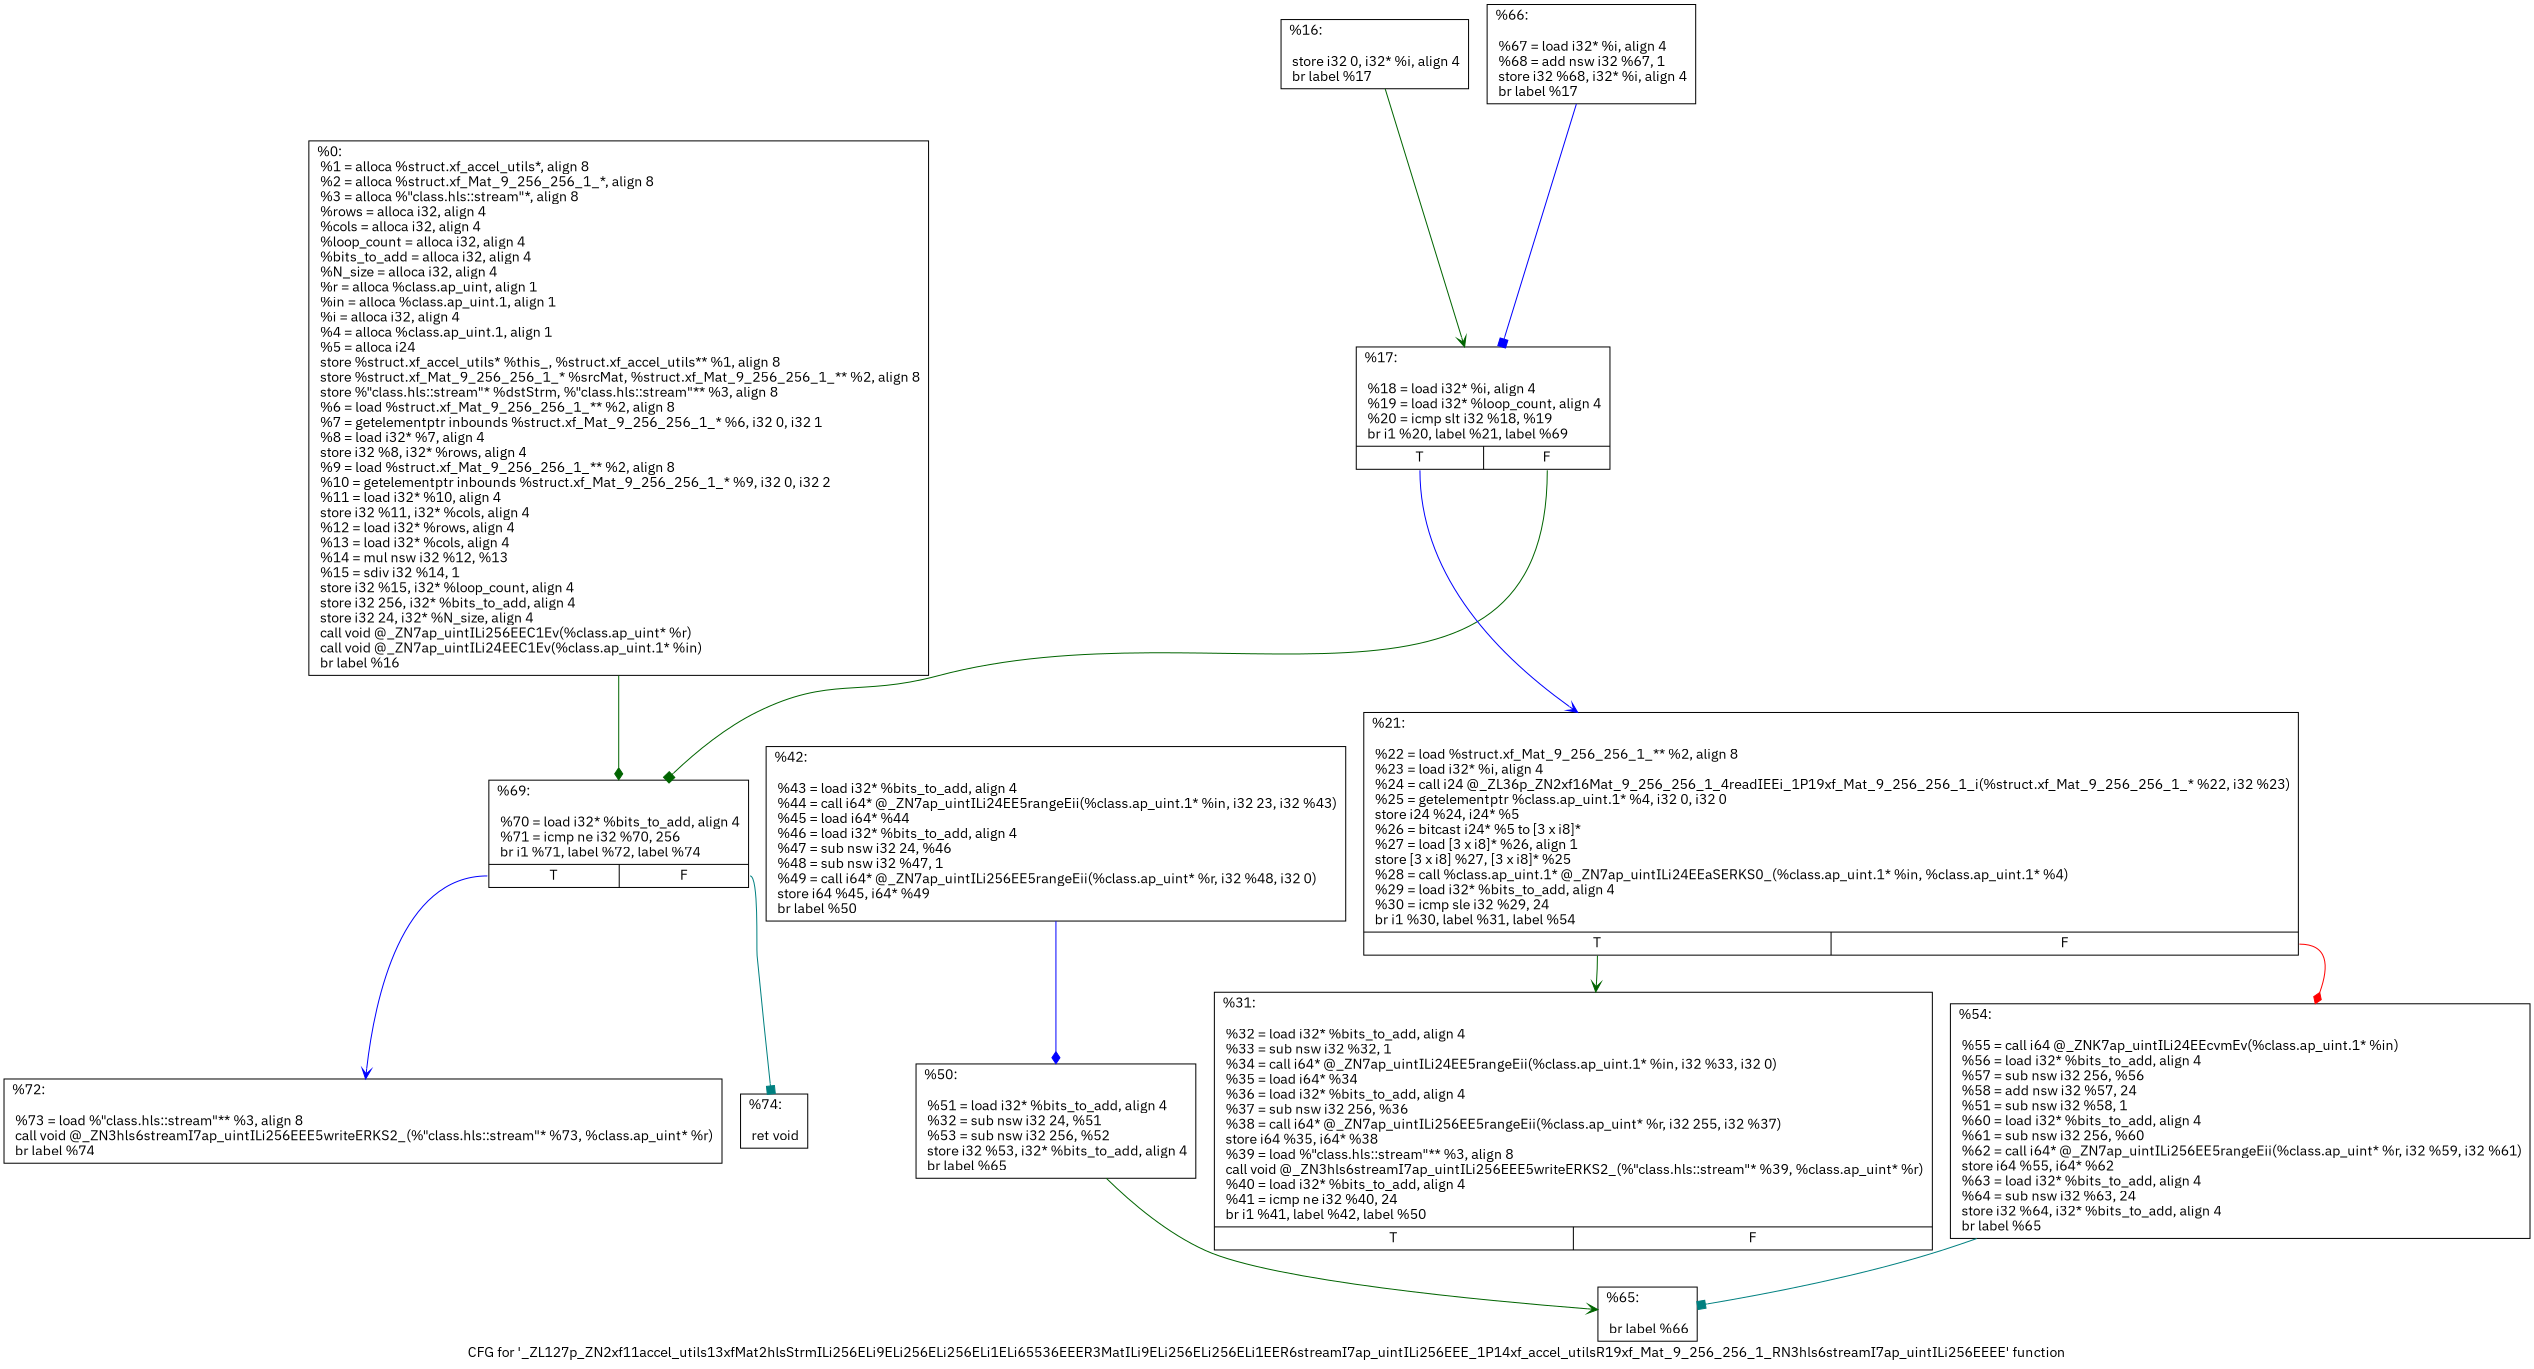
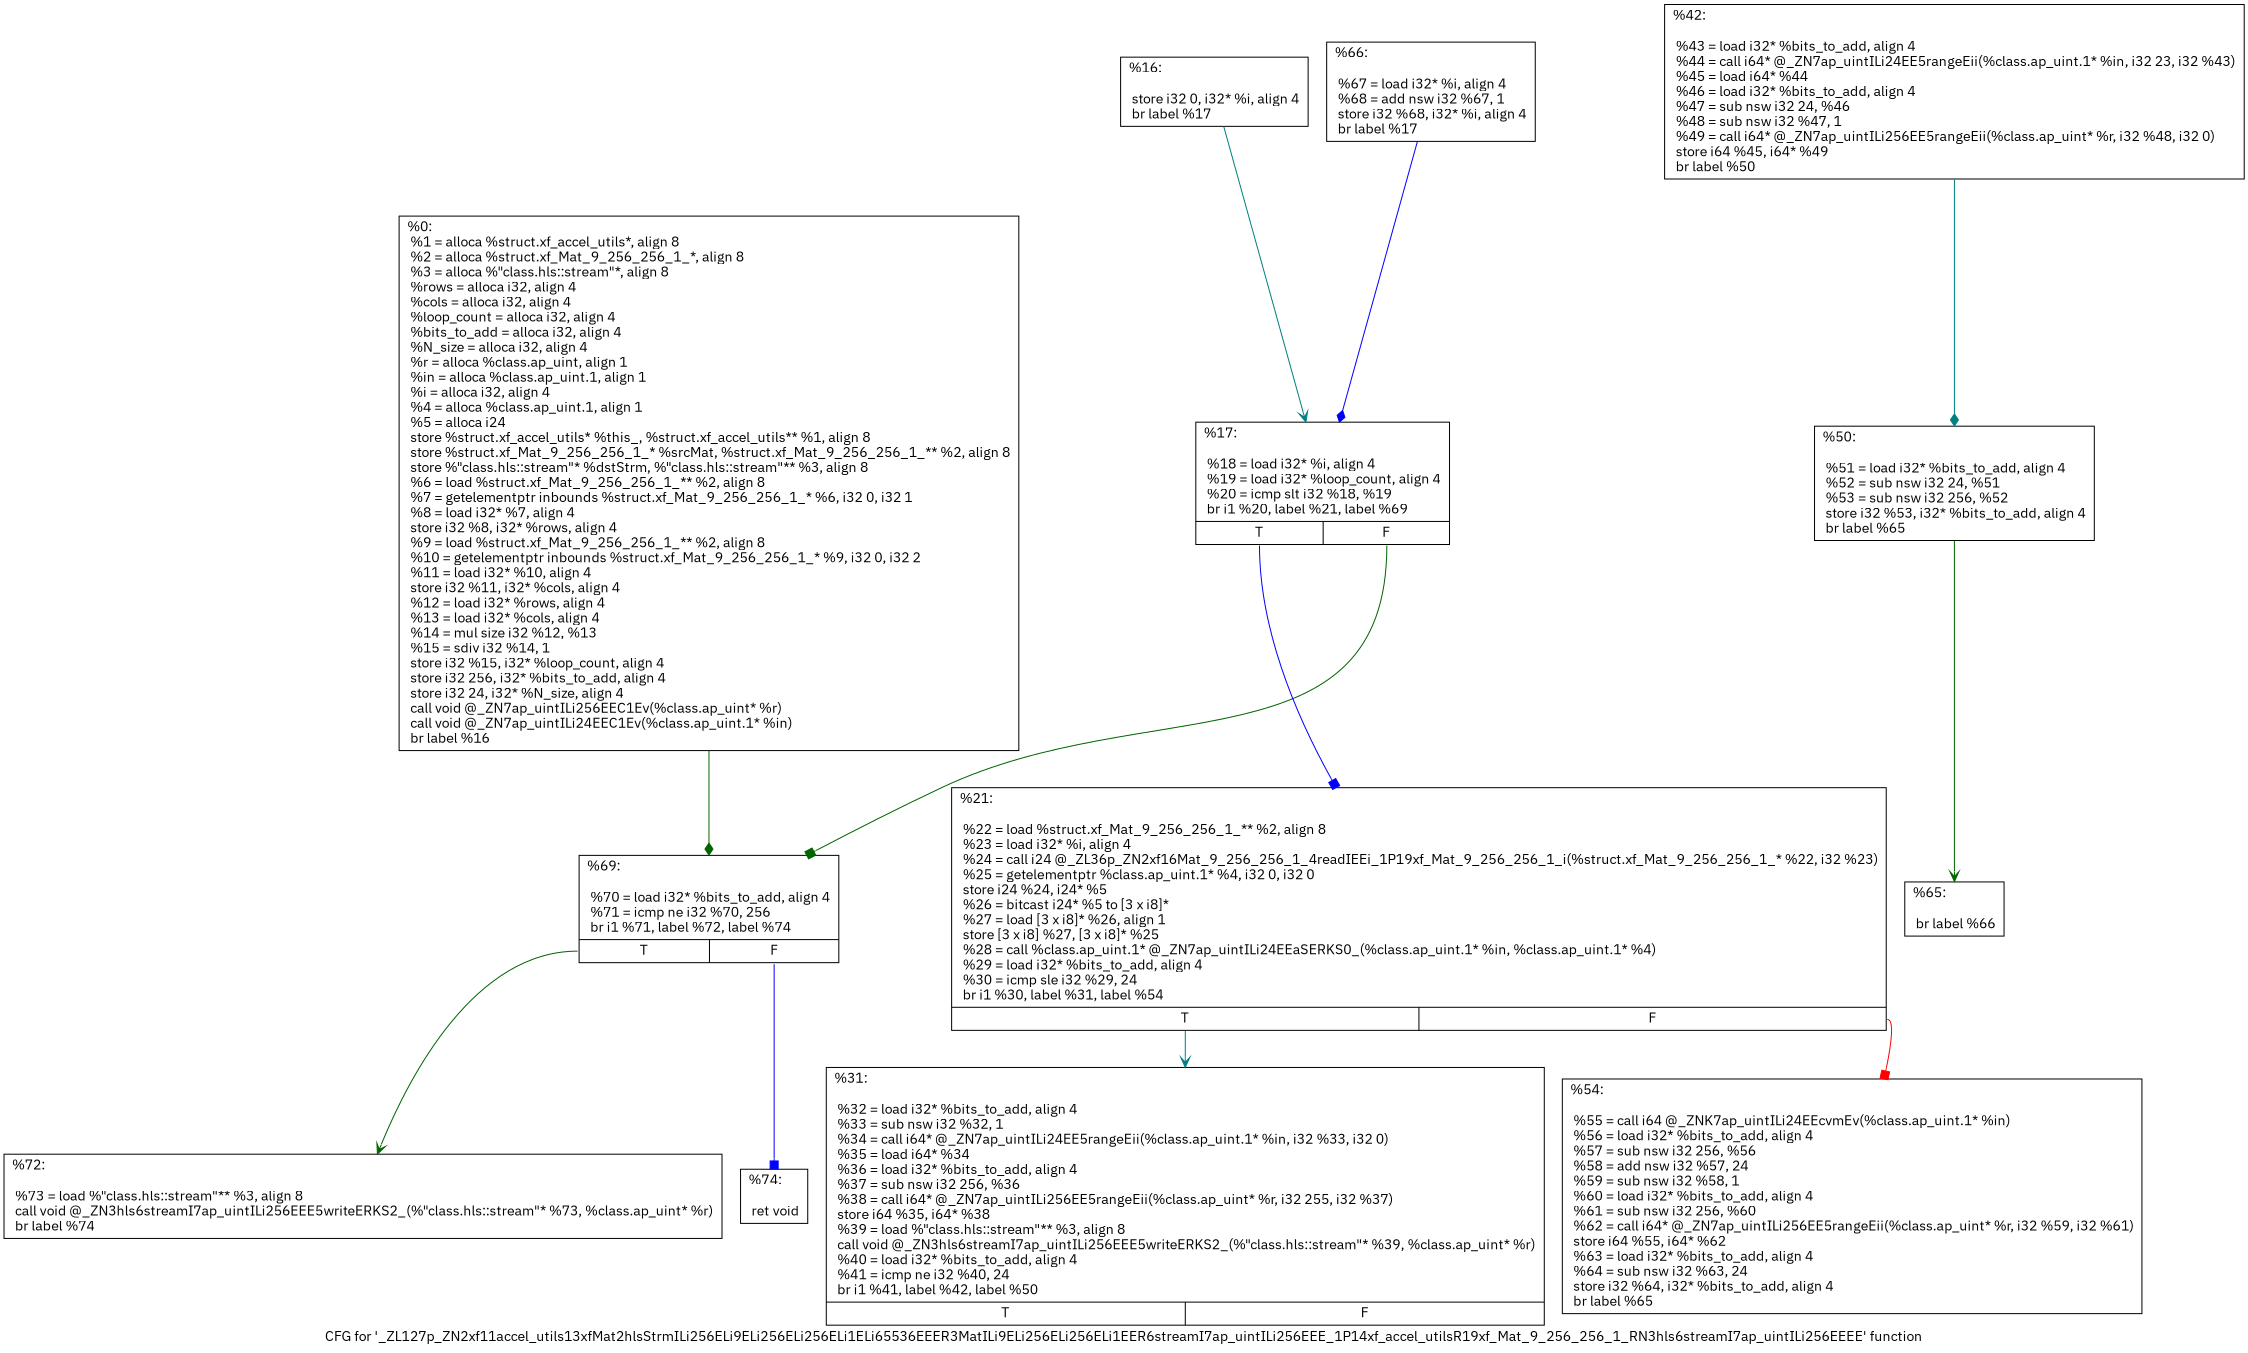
edge "%16:" -> "%17:": color darkgreen -> teal
edge "%66:" -> "%17:": arrowhead box -> diamond
node "%0:": text "%14 = mul nsw i32 %12, %13" -> "%14 = mul size i32 %12, %13"
edge "%17:" -> "%21:": arrowhead vee -> box
edge "%69:" -> "%72:": color blue -> darkgreen
edge "%21:" -> "%54:": arrowhead diamond -> box
edge "%21:" -> "%31:": color darkgreen -> teal
edge "%69:" -> "%74:": color teal -> blue
edge "%42:" -> "%50:": color blue -> teal
node "%54:": text "%51 = sub nsw i32 %58, 1" -> "%59 = sub nsw i32 %58, 1"
node "%50:": text "%32 = sub nsw i32 24, %51" -> "%52 = sub nsw i32 24, %51"
edge "%54:" -> "%65:": removed
